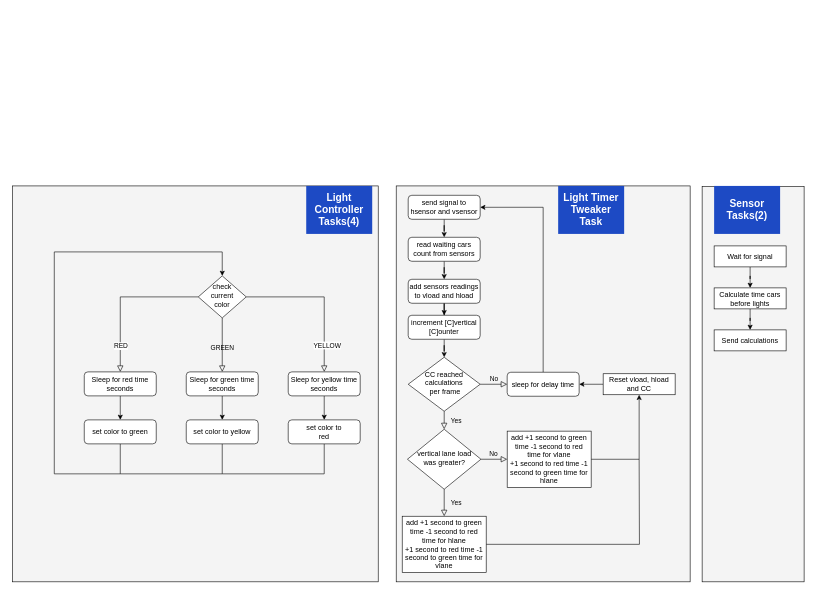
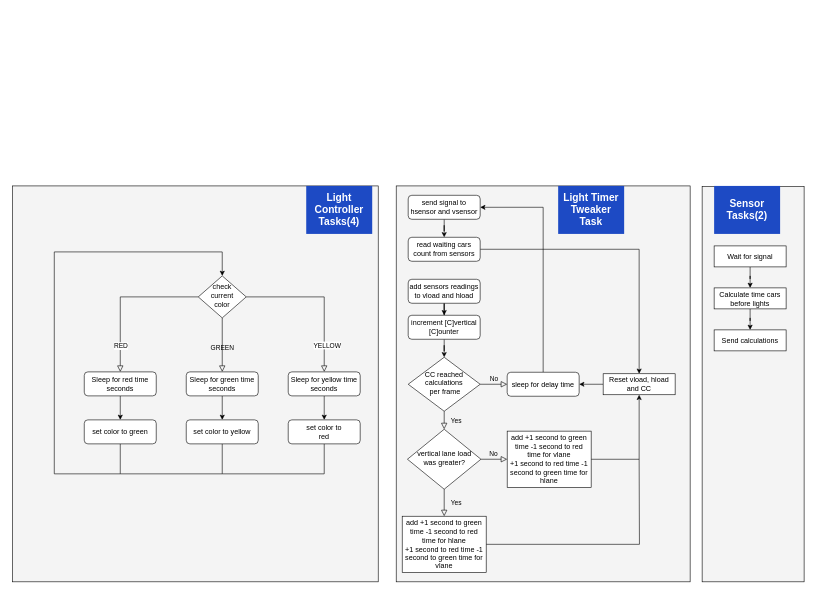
edge "read waiting cars count from sensors" -> "add sensors readings to vload and hload": now "read waiting cars count from sensors" -> "Reset vload, hload and CC"
